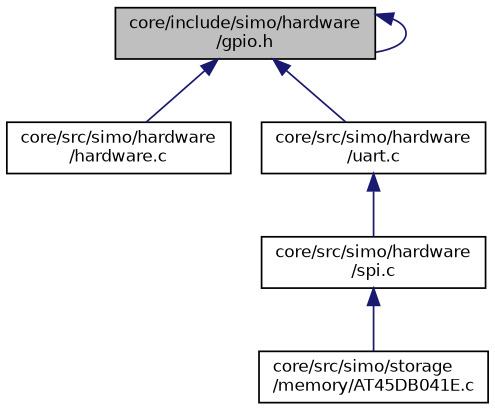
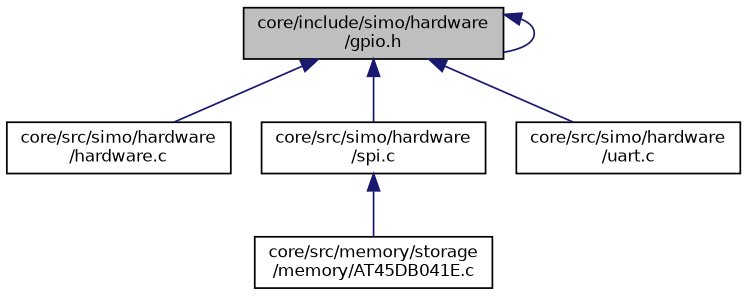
edge "core/src/simo/hardware /spi.c" -> "core/src/simo/hardware /uart.c": now "core/src/simo/hardware /spi.c" -> "core/include/simo/hardware /gpio.h"
node "core/src/simo/storage /memory/AT45DB041E.c": label "core/src/simo/storage /memory/AT45DB041E.c" -> "core/src/memory/storage /memory/AT45DB041E.c"
